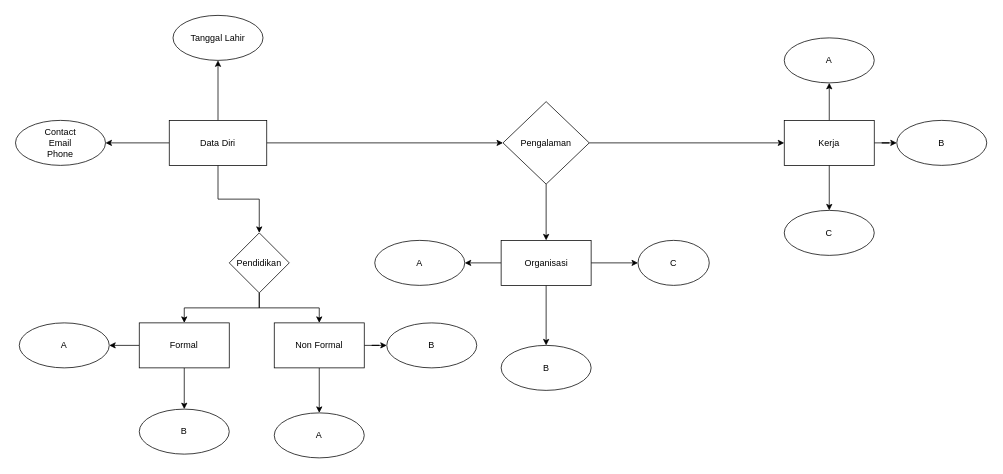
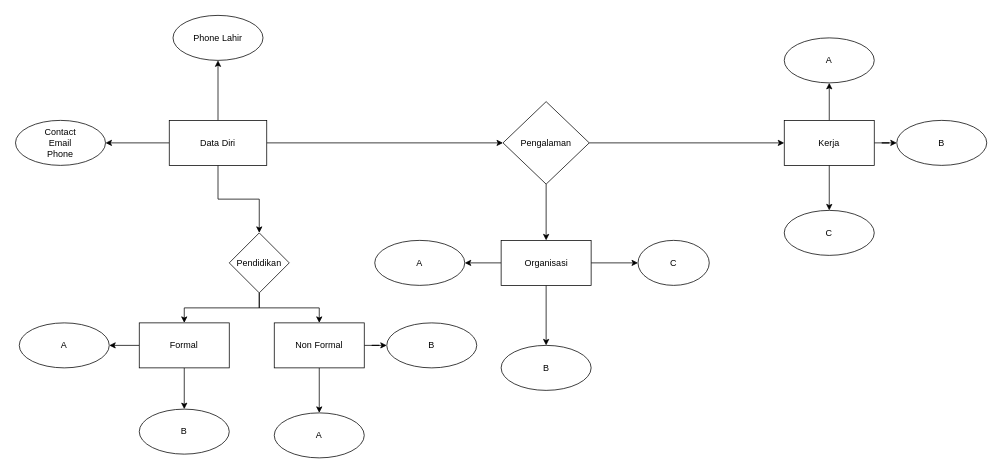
node "Tanggal Lahir": label "Tanggal Lahir" -> "Phone Lahir"
